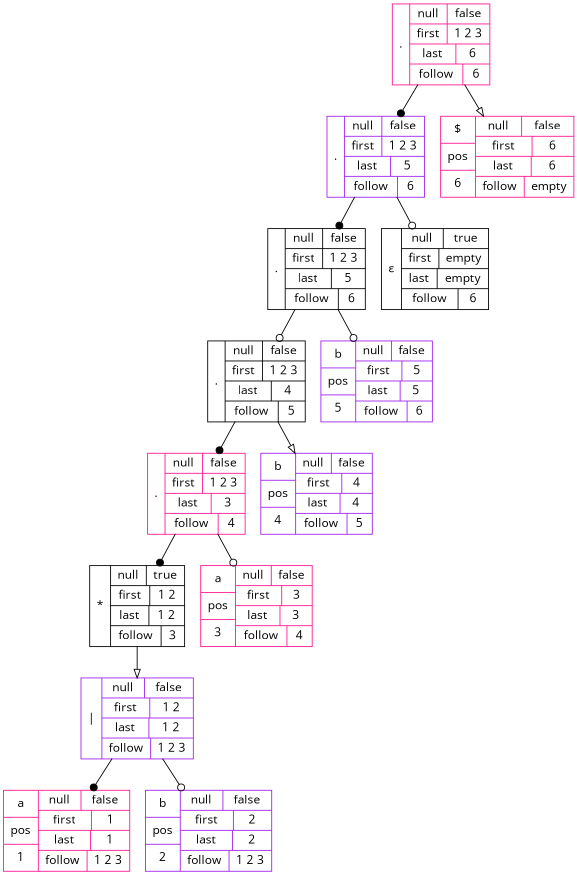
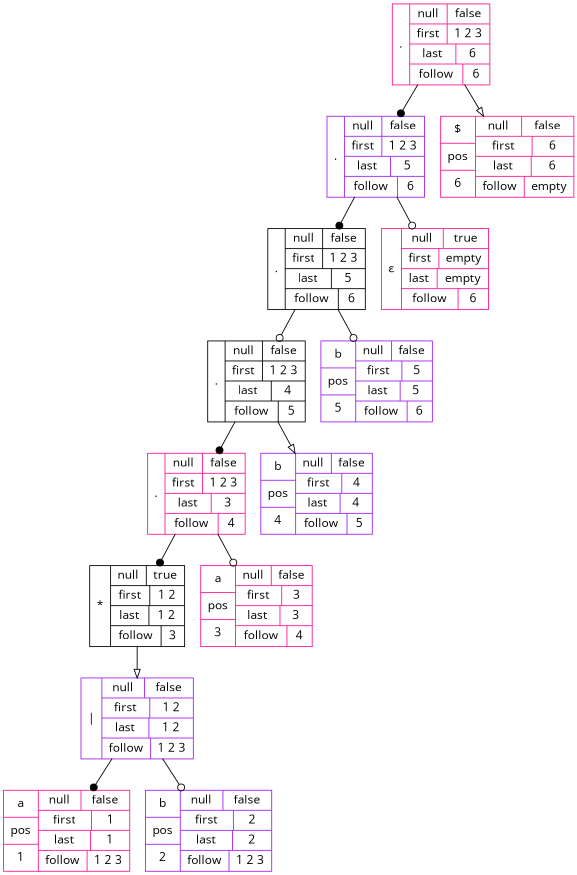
node "ε": color black -> deeppink
